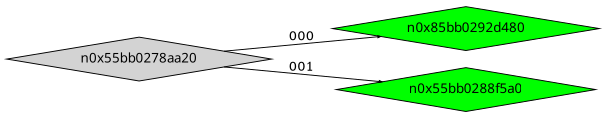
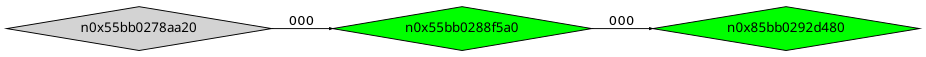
edge "n0x55bb0278aa20" -> "n0x85bb0292d480": now "n0x55bb0288f5a0" -> "n0x85bb0292d480"
edge "n0x55bb0278aa20" -> "n0x55bb0288f5a0": label "001" -> "000"
